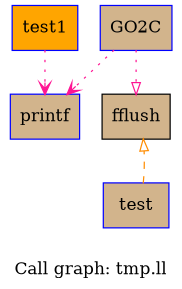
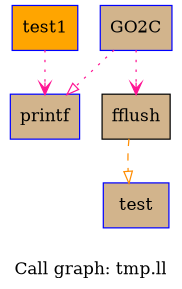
edge "GO2C" -> "fflush": arrowhead onormal -> vee
edge "GO2C" -> "printf": arrowhead vee -> onormal
edge "test" -> "fflush": reversed
